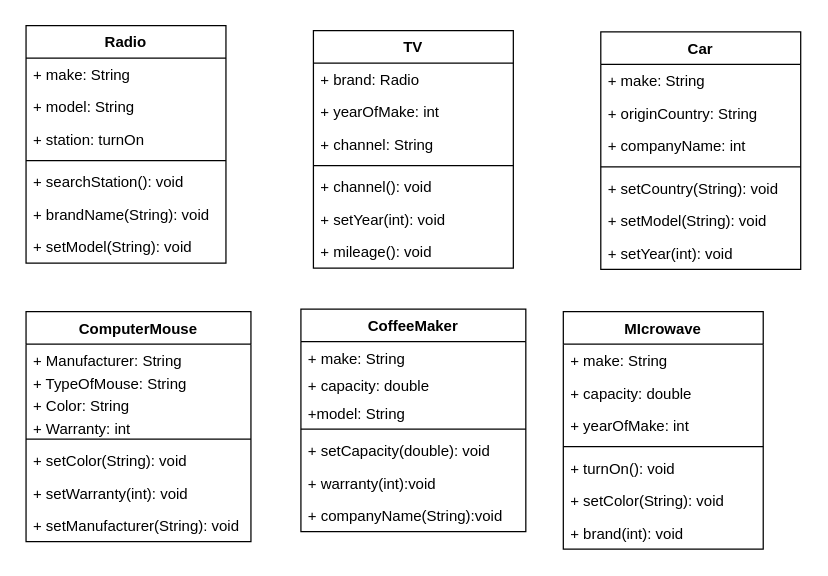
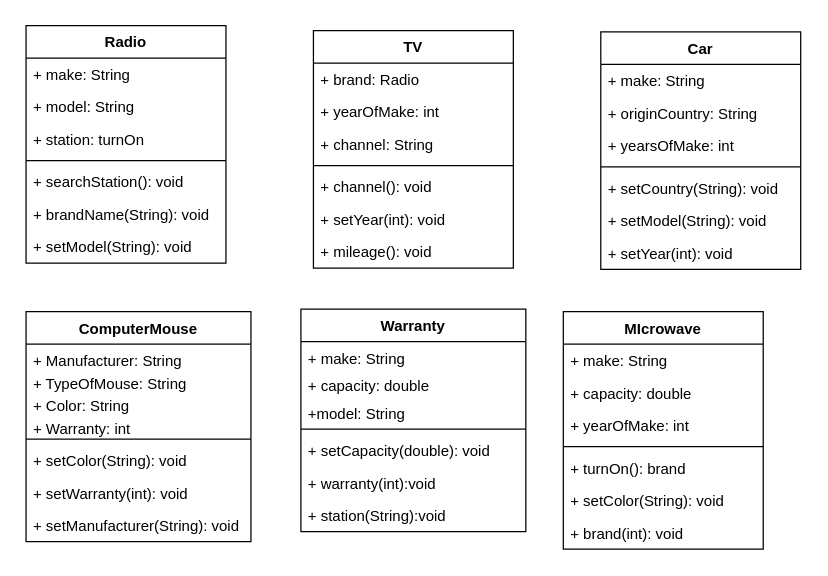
node "+ companyName: int": label "+ companyName: int" -> "+ yearsOfMake: int"
node "CoffeeMaker": label "CoffeeMaker" -> "Warranty"
node "+ turnOn(): void": label "+ turnOn(): void" -> "+ turnOn(): brand"
node "+ companyName(String):void": label "+ companyName(String):void" -> "+ station(String):void"
